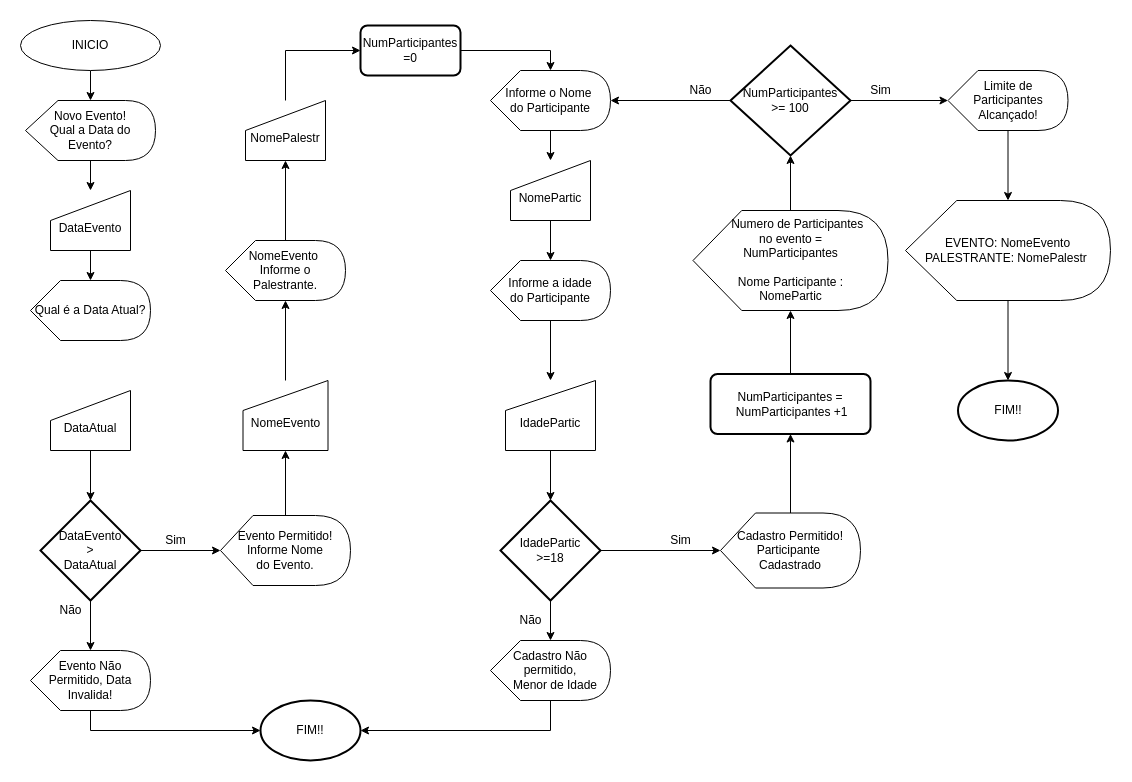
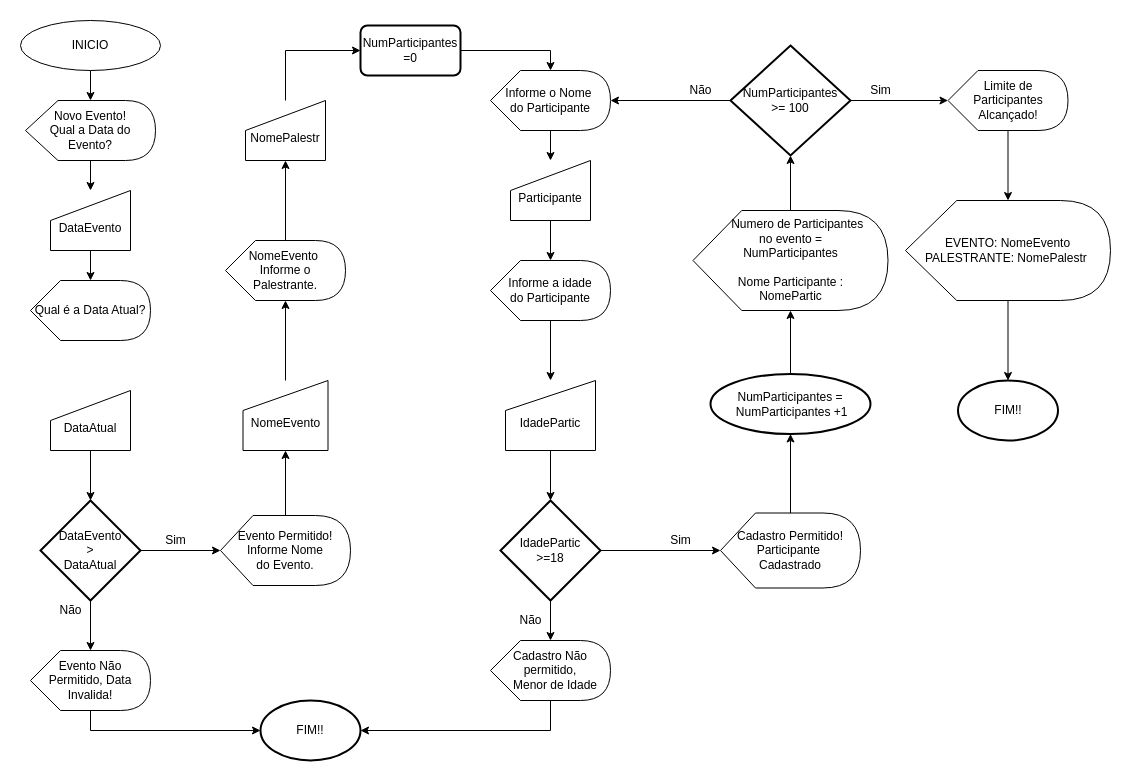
node "NomePartic": label "NomePartic" -> "Participante"
node "NumParticipantes = NumParticipantes +1": shape rounded rectangle -> ellipse
